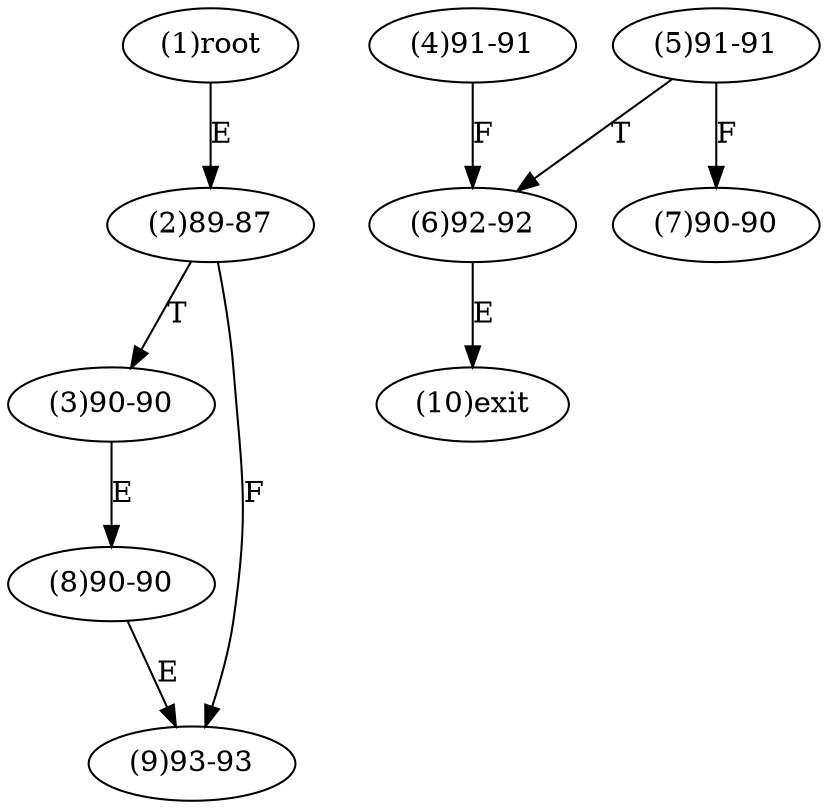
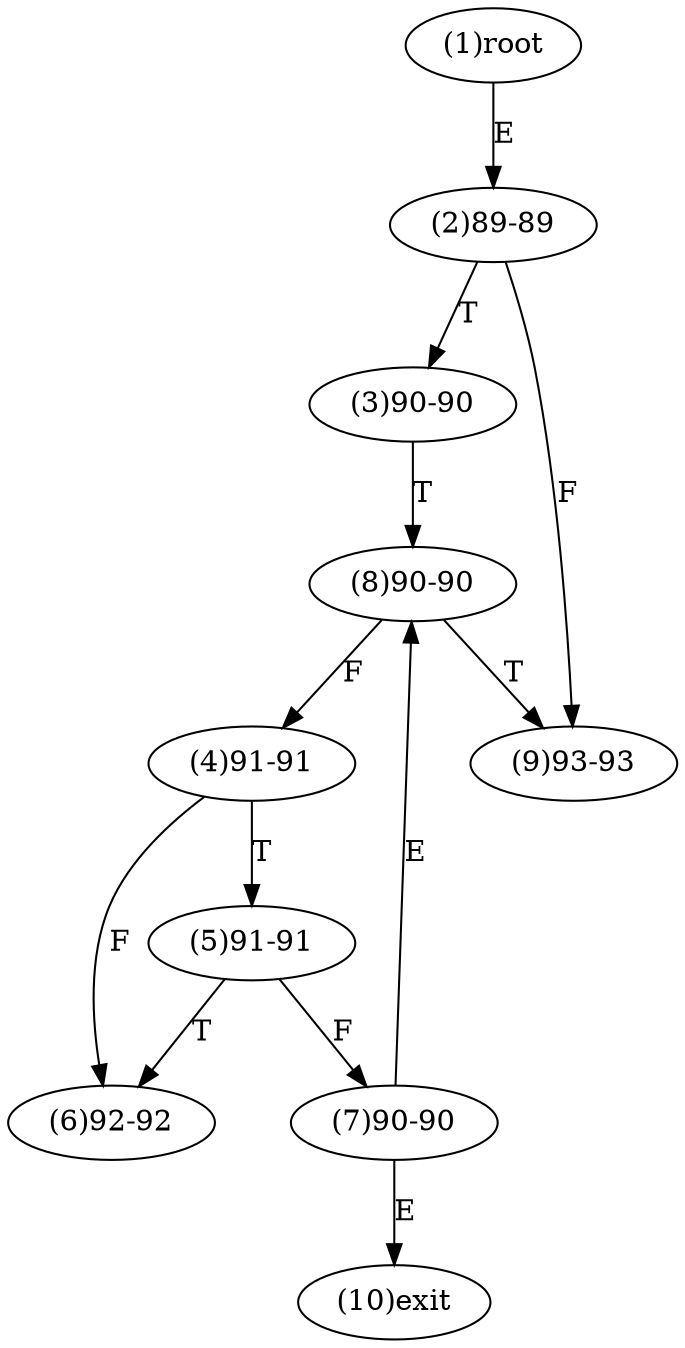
node "(2)89-87": label "(2)89-87" -> "(2)89-89"
edge "(6)92-92" -> "(10)exit": now "(7)90-90" -> "(10)exit"
edge "(3)90-90" -> "(8)90-90": label "E" -> "T"
edge "(8)90-90" -> "(4)91-91": added, label "F"
edge "(8)90-90" -> "(9)93-93": label "E" -> "T"
edge "(4)91-91" -> "(5)91-91": added, label "T"
edge "(7)90-90" -> "(8)90-90": added, label "E"
